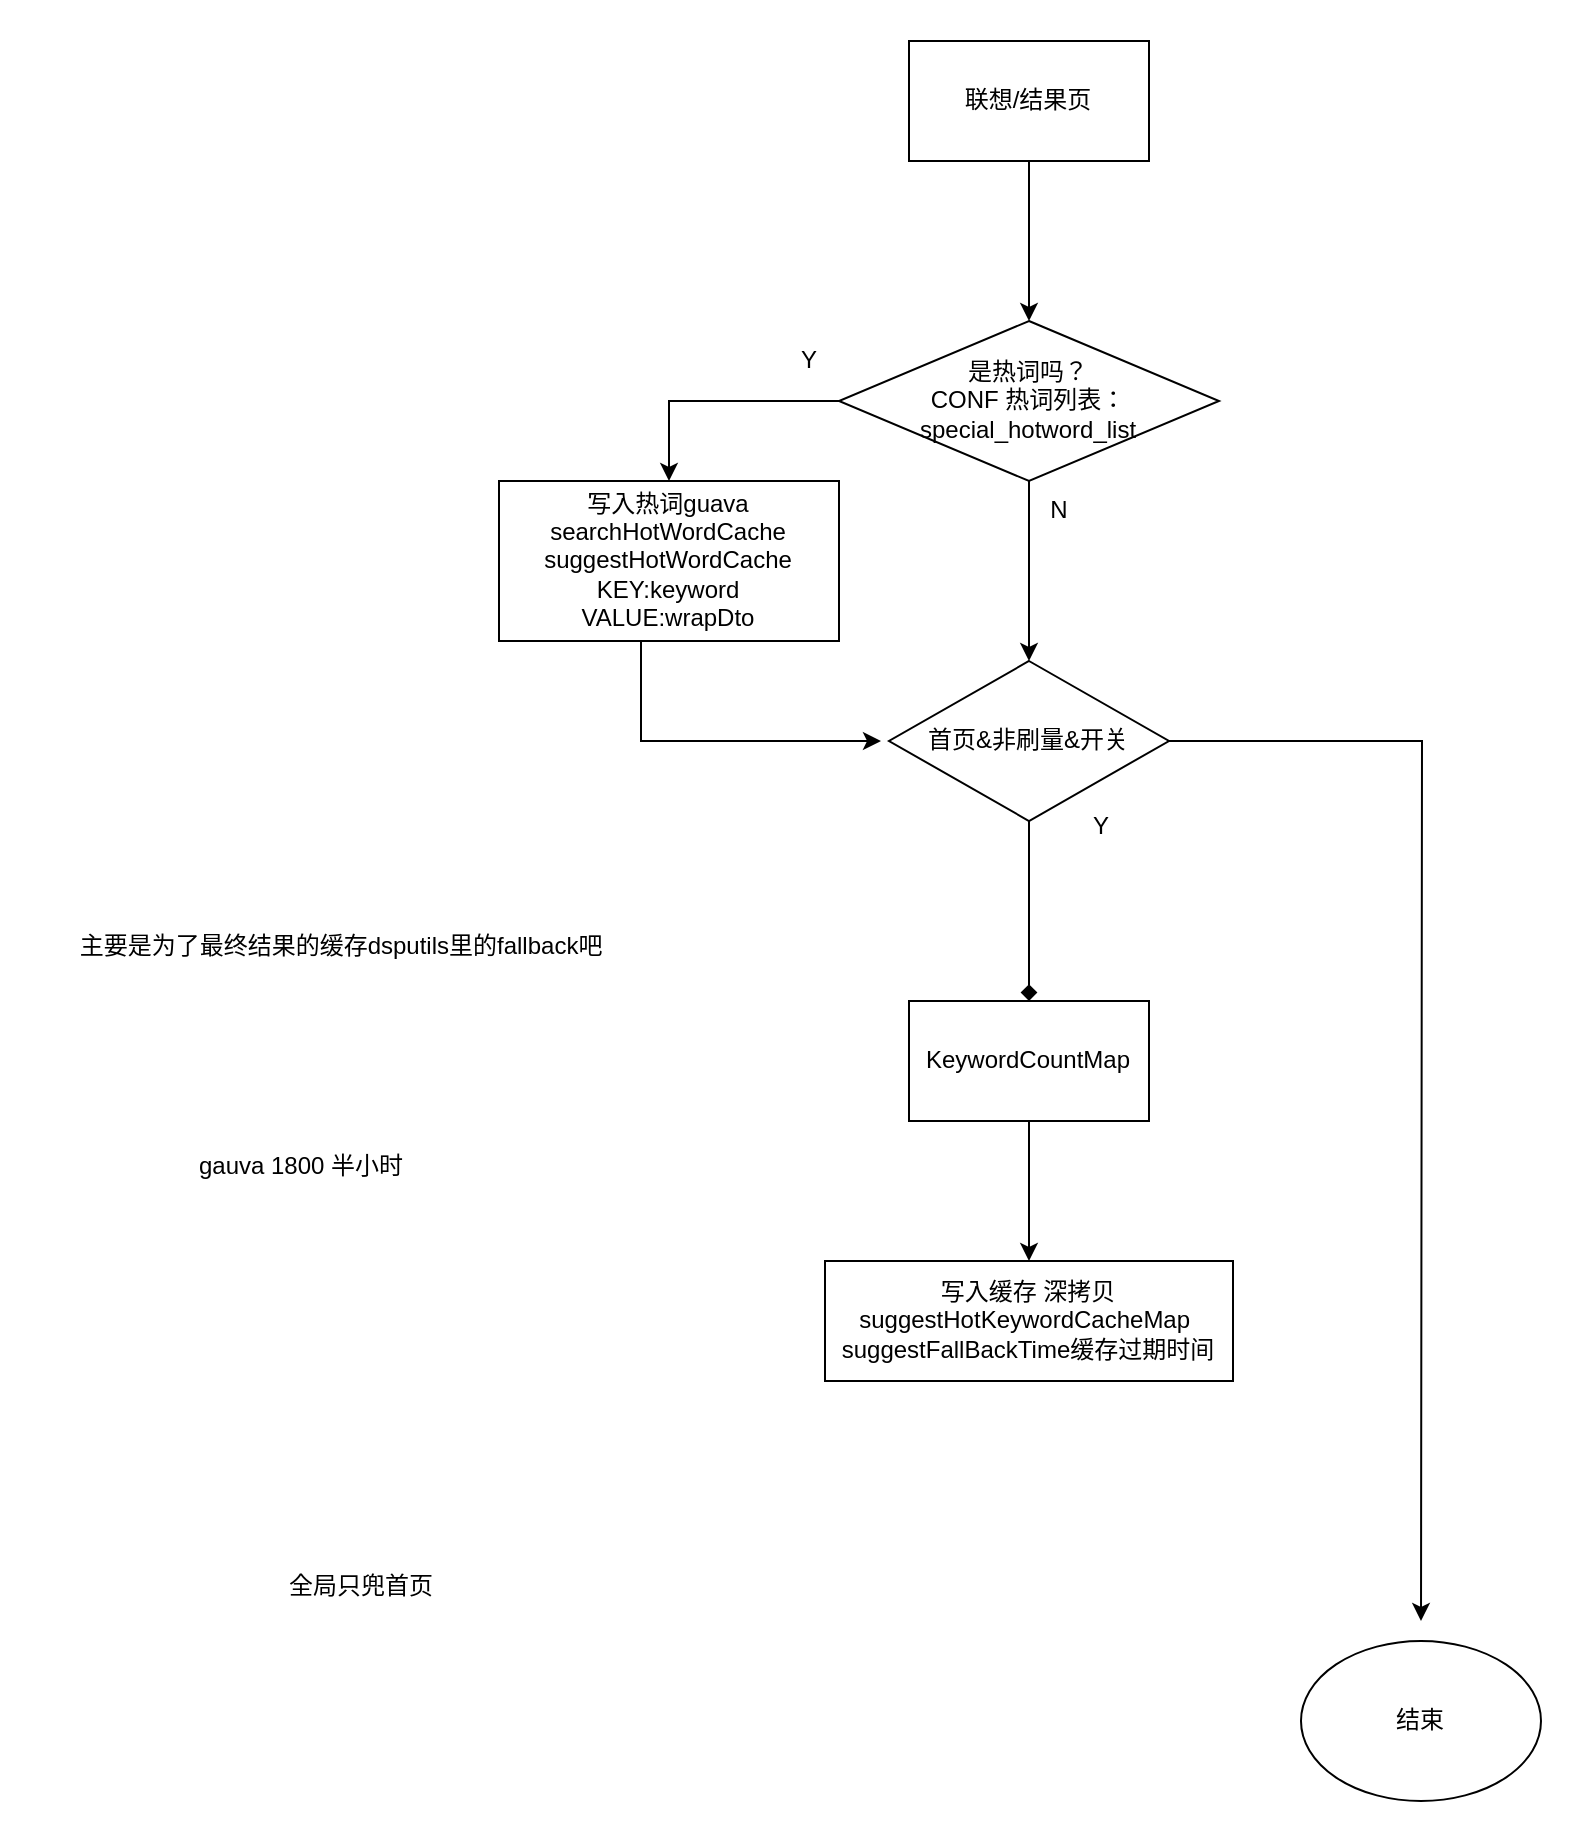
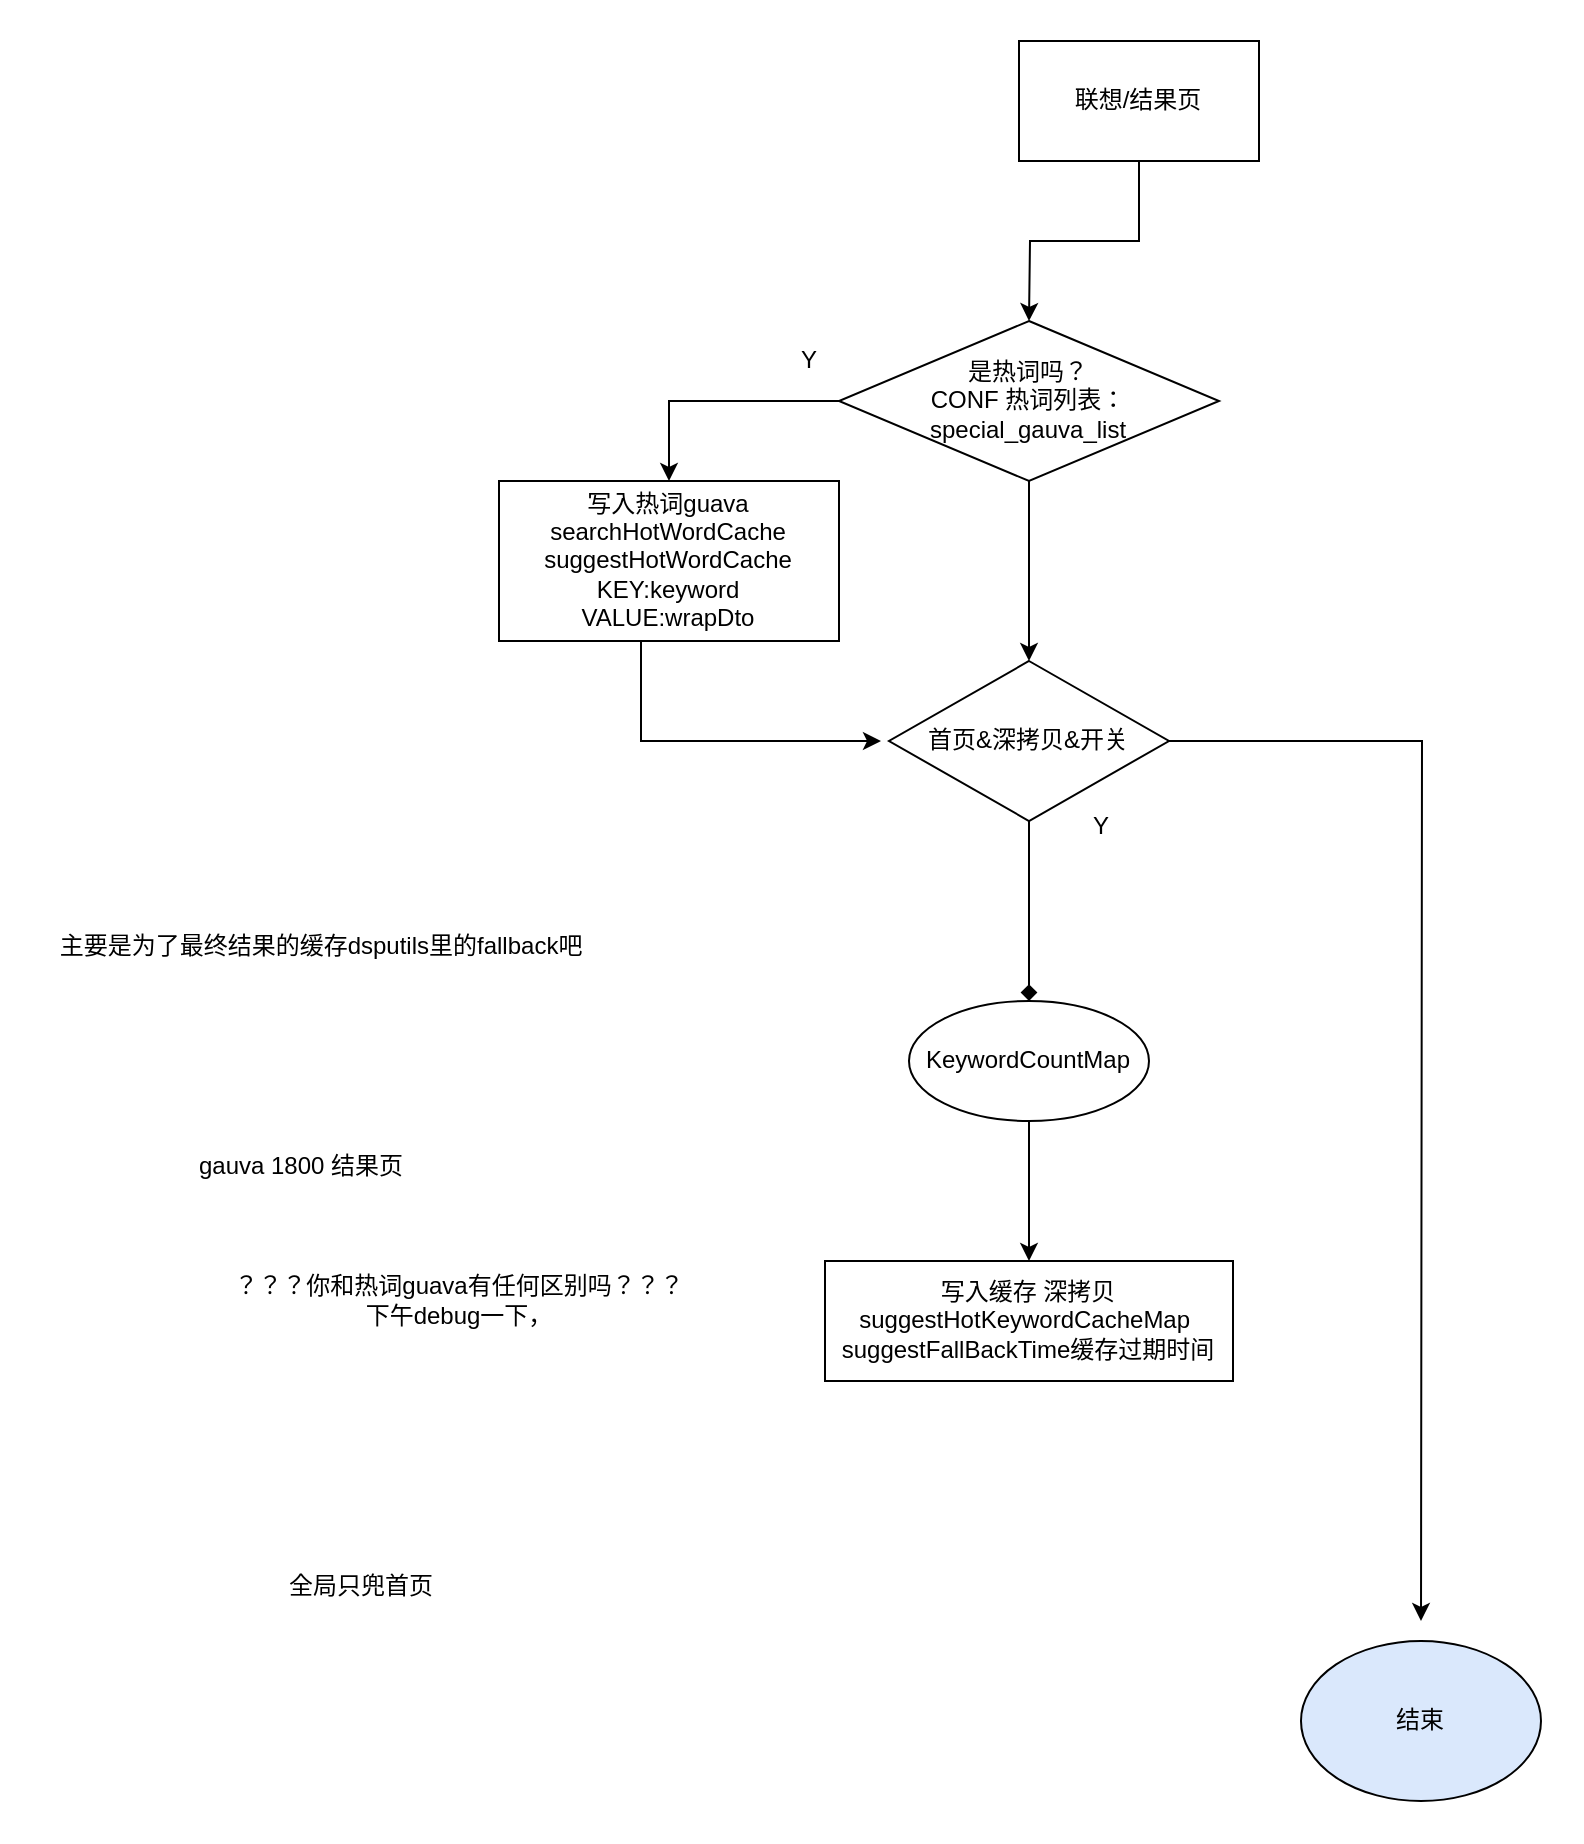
node "联想/结果页": moved (1029, 101) -> (1139, 101)
node "是热词吗？ CONF 热词列表： special_hotword_list": label "是热词吗？ CONF 热词列表： special_hotword_list" -> "是热词吗？ CONF 热词列表： special_gauva_list"
node "N": removed
node "首页&非刷量&开关": label "首页&非刷量&开关" -> "首页&深拷贝&开关"
node "主要是为了最终结果的缓存dsputils里的fallback吧": moved (341, 947) -> (321, 947)
node "KeywordCountMap": shape rectangle -> ellipse
node "gauva 1800 半小时": label "gauva 1800 半小时" -> "gauva 1800 结果页"
node "？？？你和热词guava有任何区别吗？？？ 下午debug一下，": added
node "结束": fillcolor #ffffff -> #dae8fc
